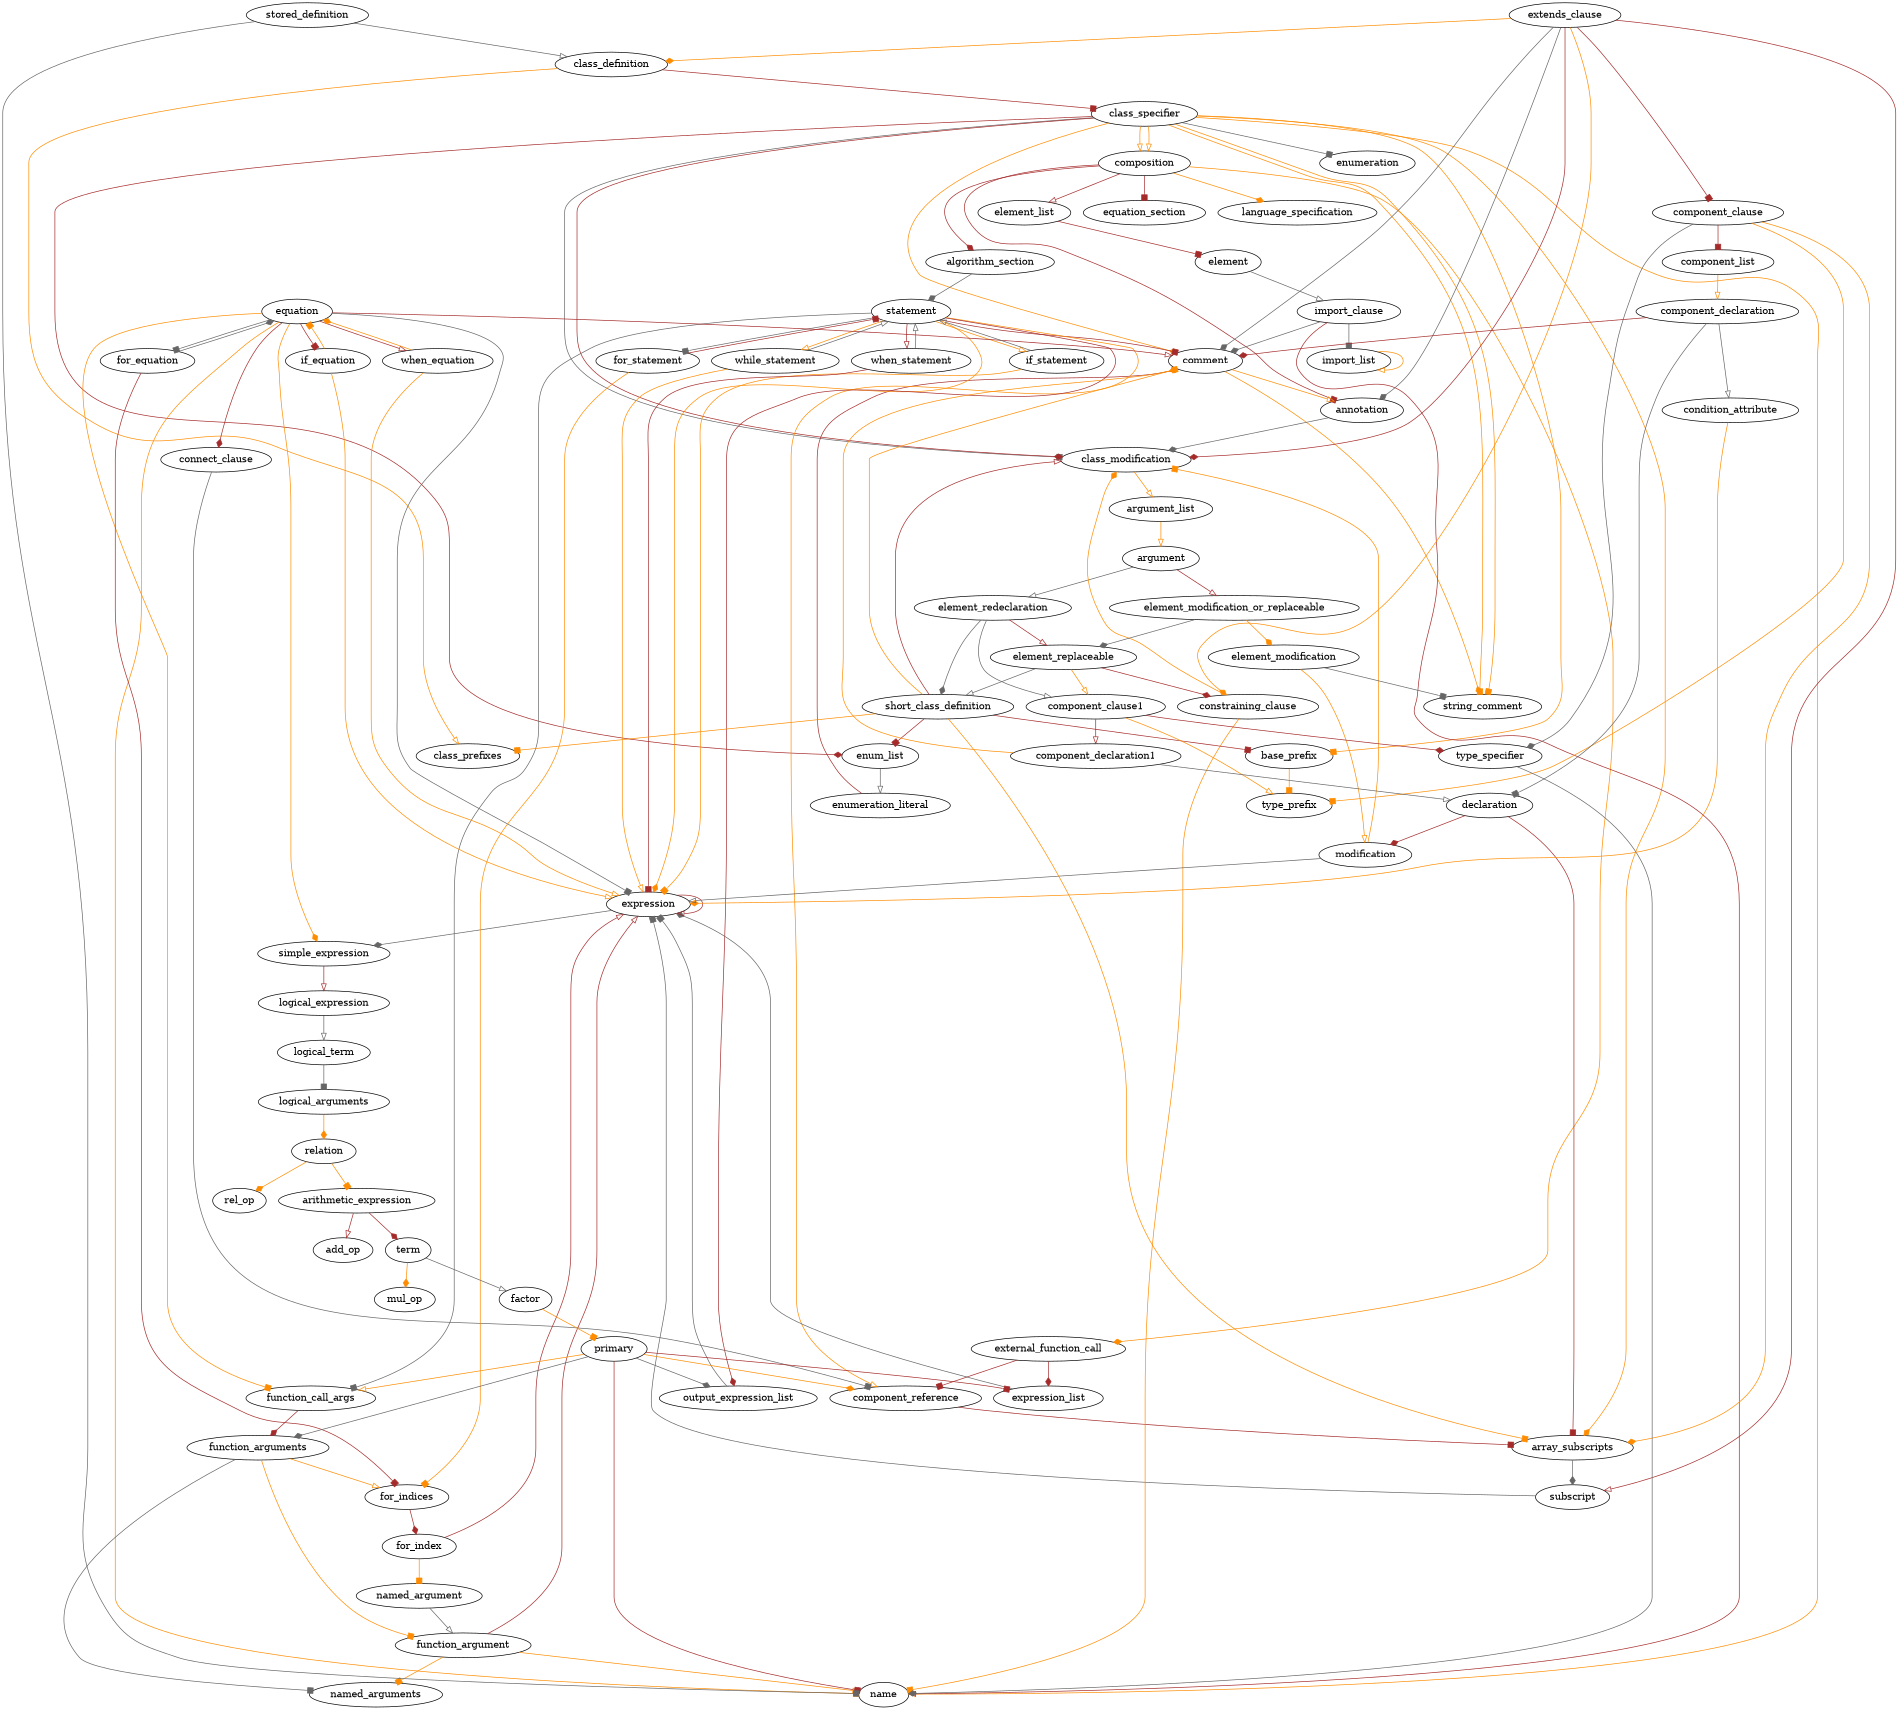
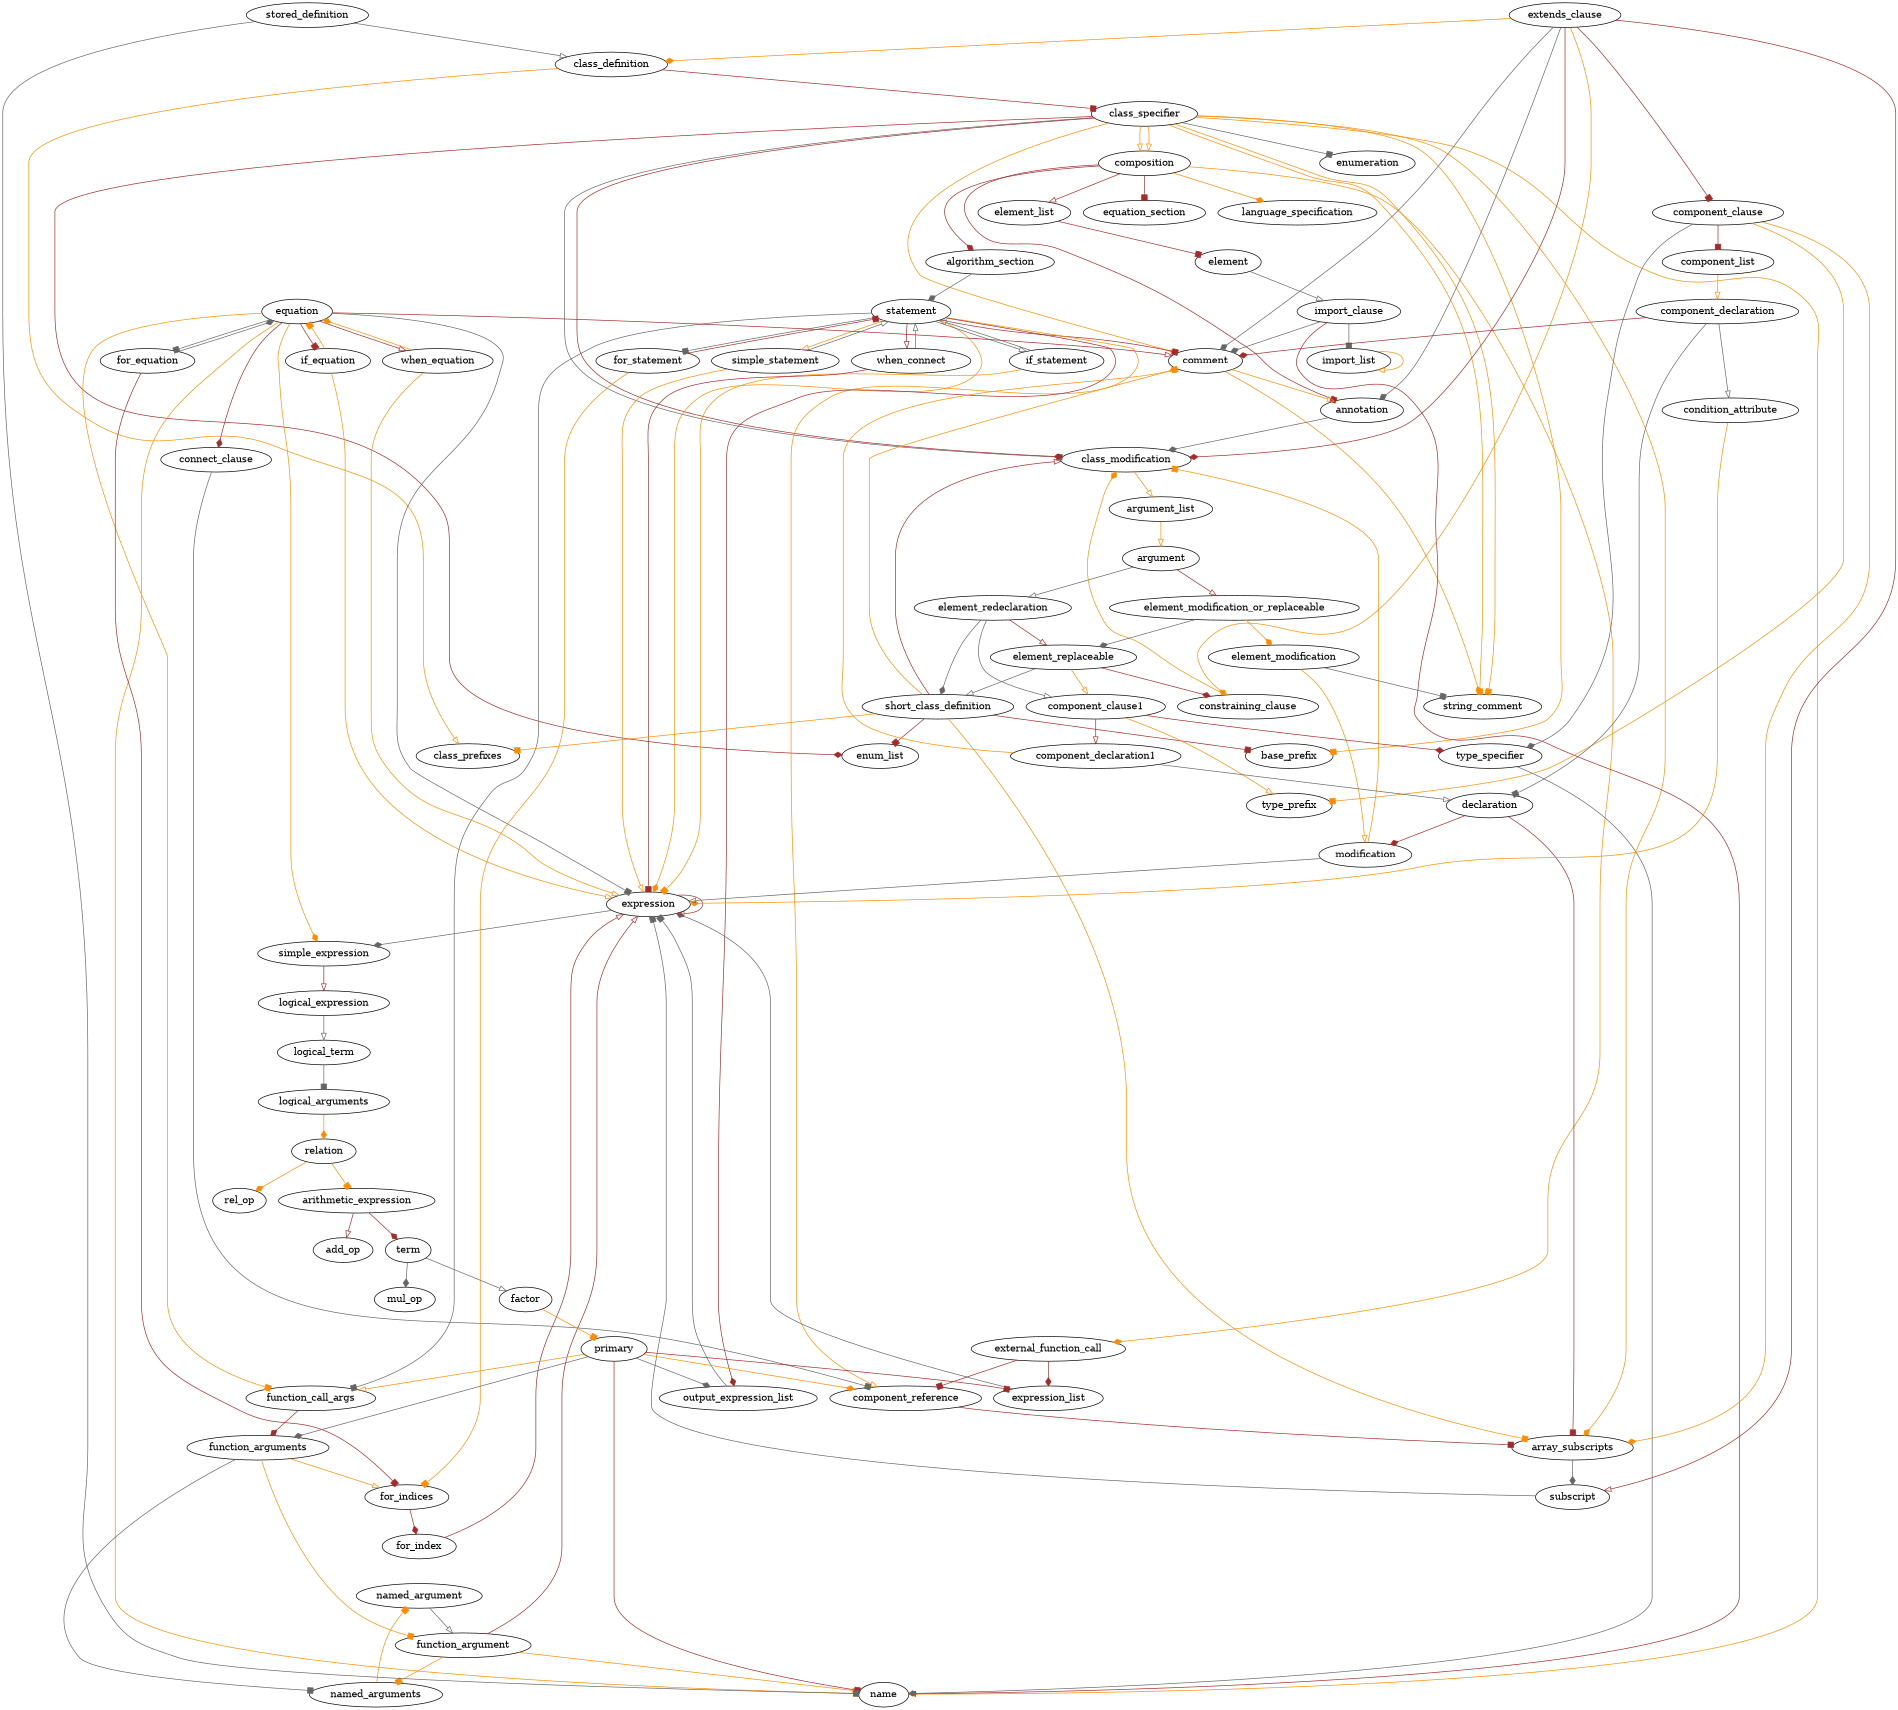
edge "statement" -> "if_statement": color darkorange -> gray40
node "while_statement": label "while_statement" -> "simple_statement"
node "when_statement": label "when_statement" -> "when_connect"
edge "base_prefix" -> "type_prefix": removed
node "enumeration_literal": removed
edge "term" -> "mul_op": color darkorange -> gray40
edge "constraining_clause" -> "name": removed
edge "for_index" -> "named_argument": now "named_arguments" -> "named_argument"
